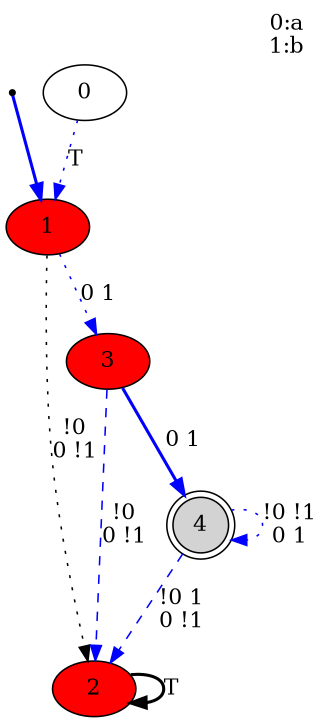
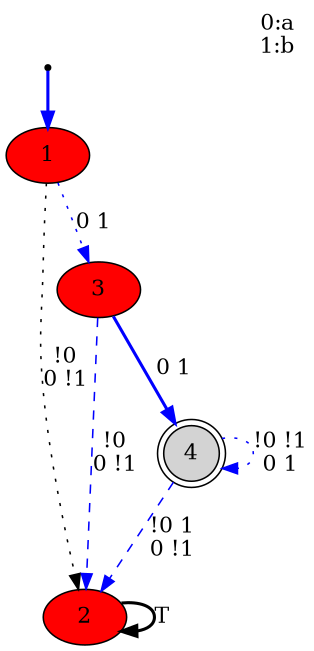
node "0": removed
